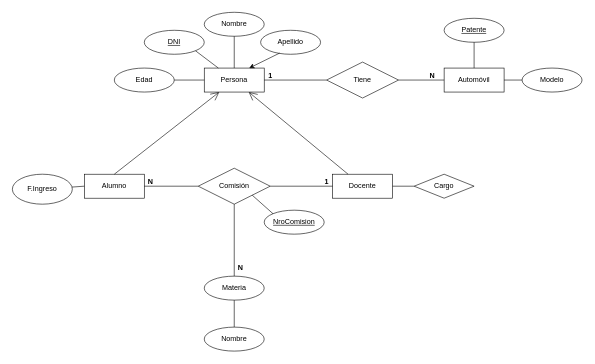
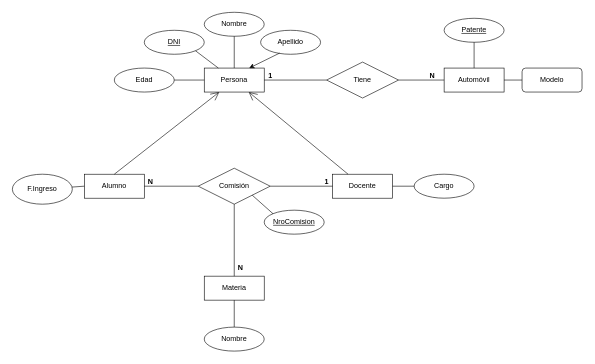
node "Modelo": shape ellipse -> rounded rectangle
node "Cargo": shape diamond -> ellipse
node "Materia": shape ellipse -> rectangle
